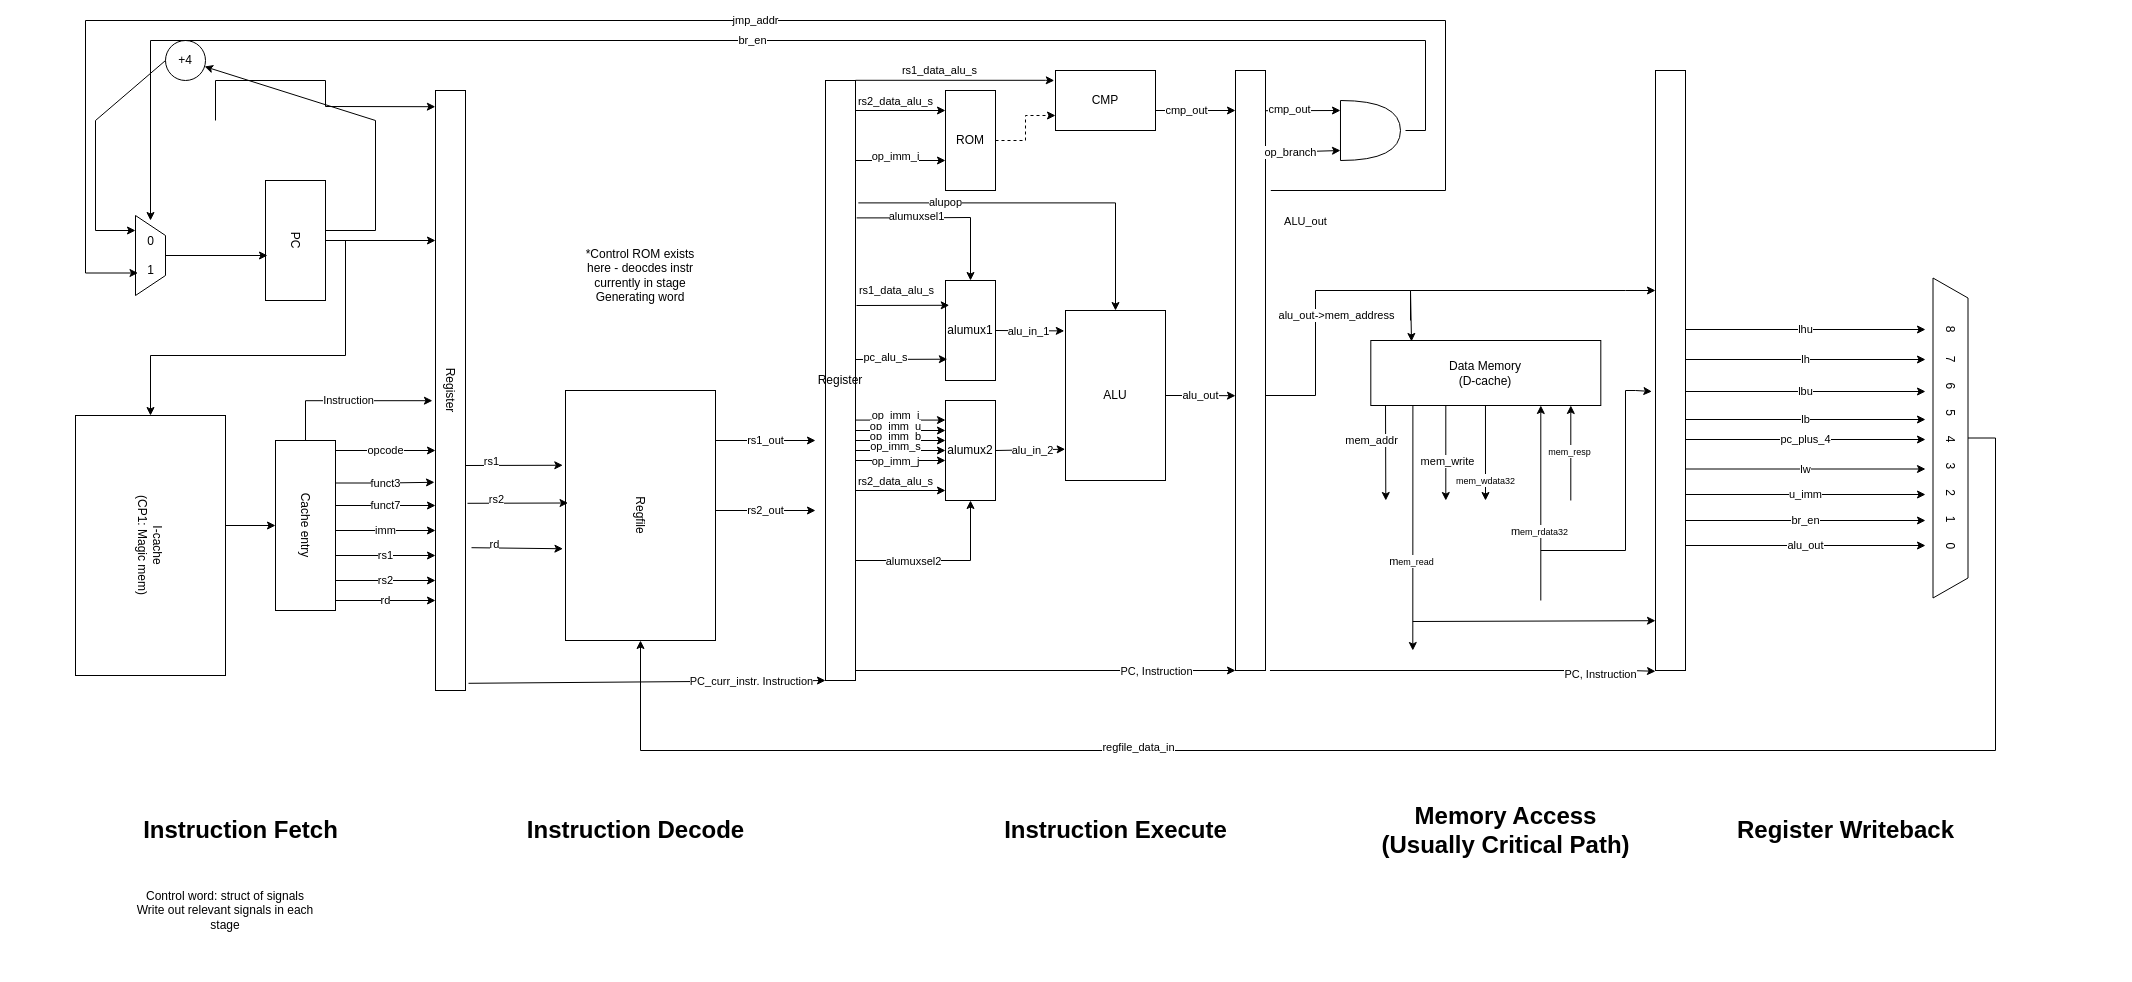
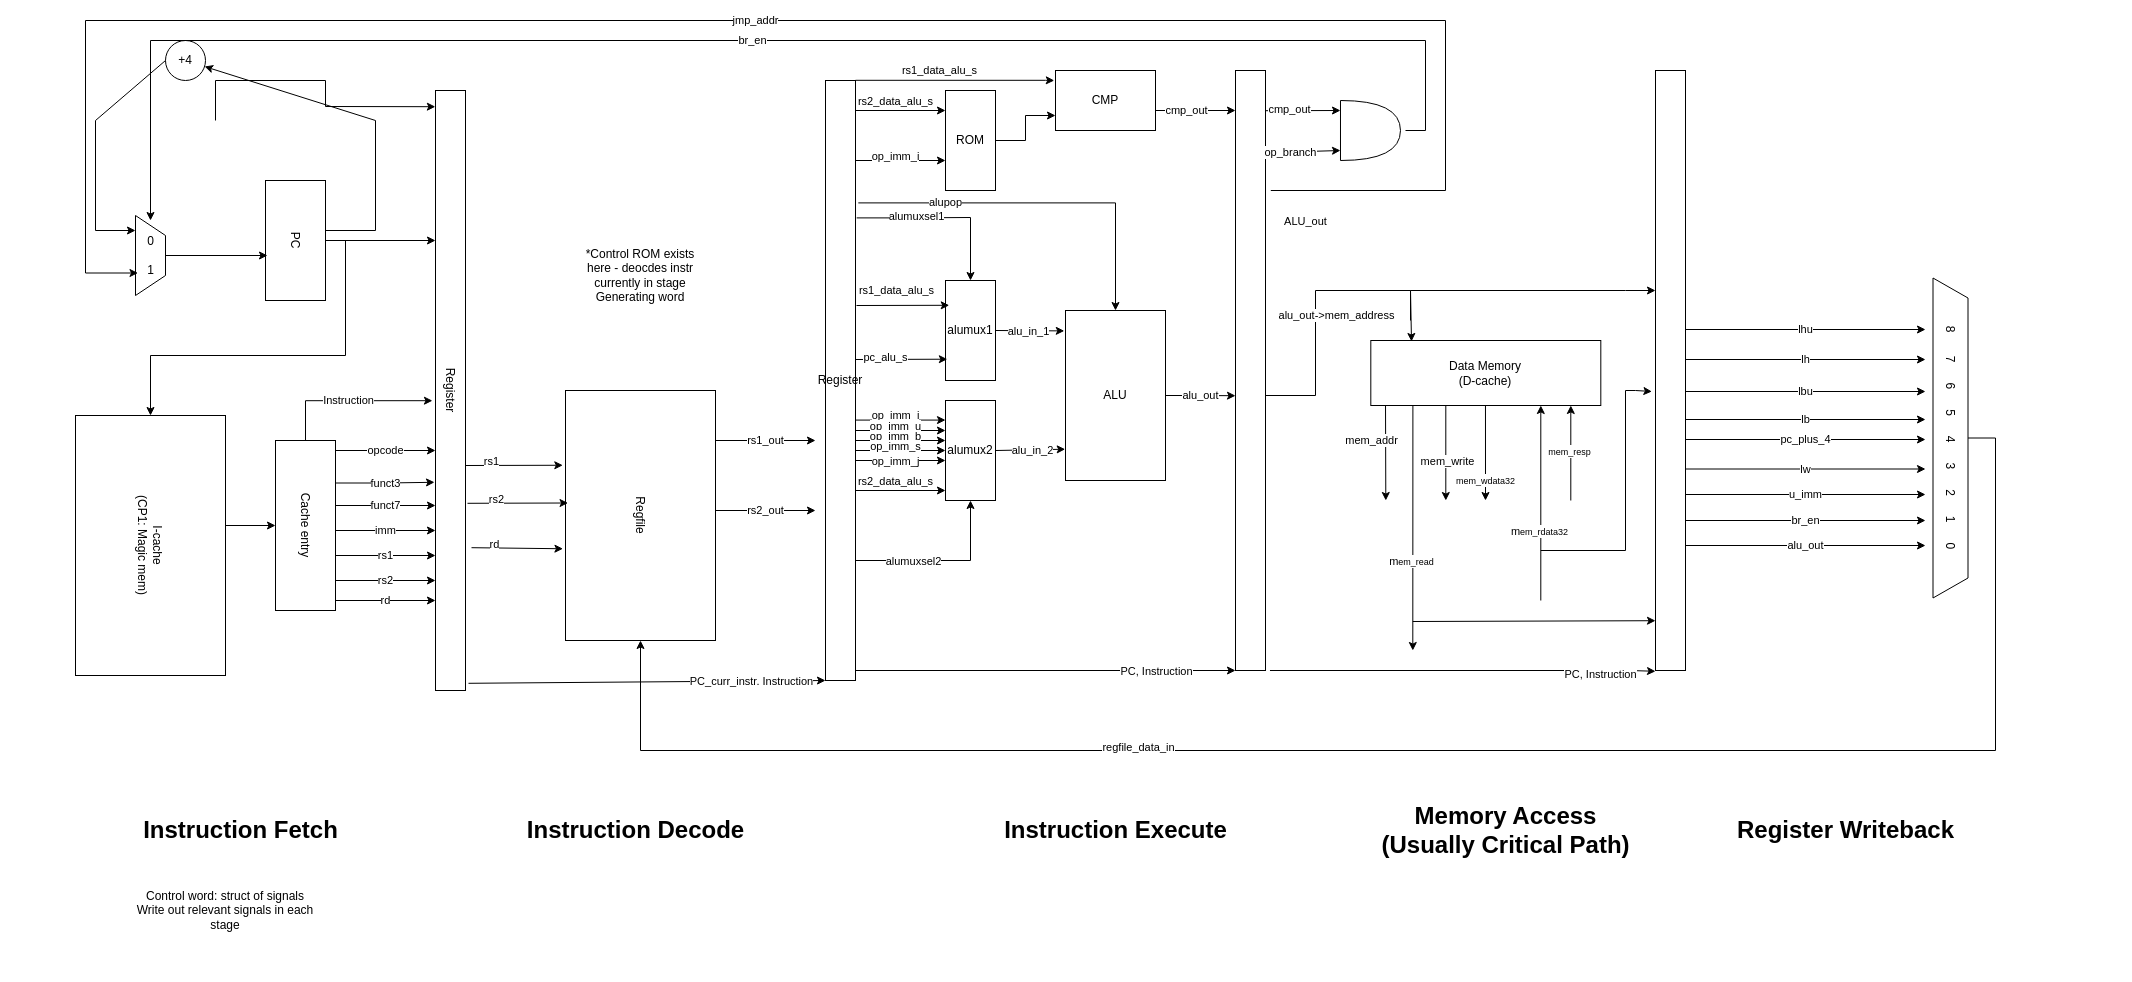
edge "ROM" -> "CMP": style dashed -> solid
